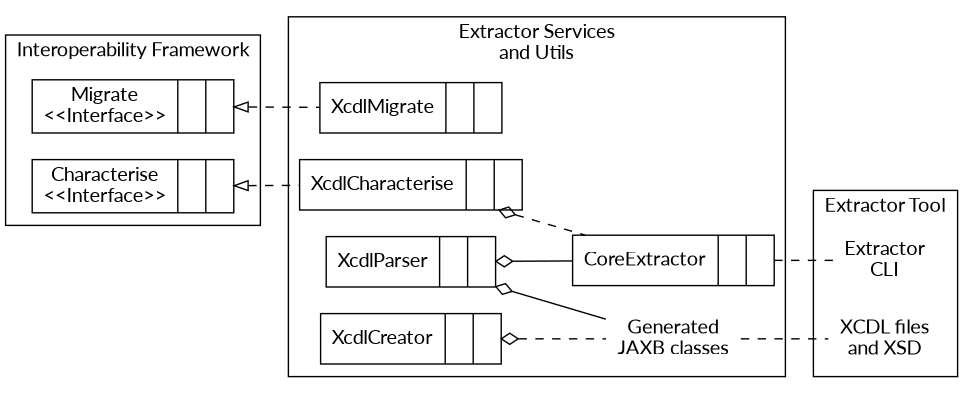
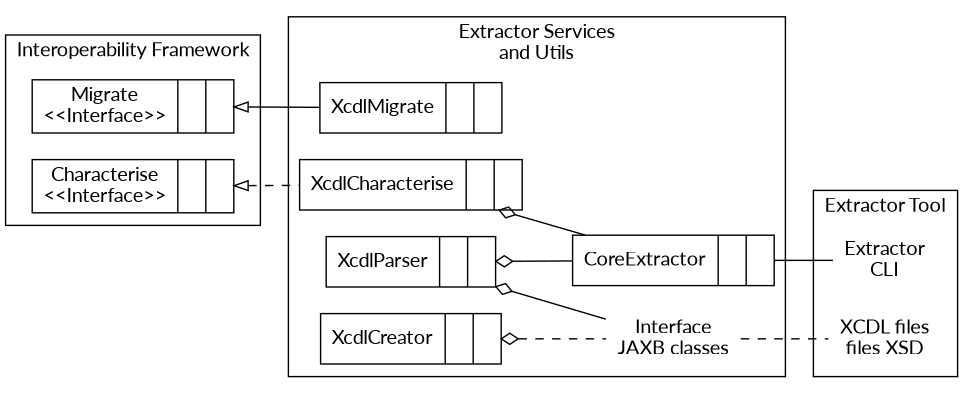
edge "XcdlMigrate" -> "Migrate": style dashed -> solid
edge "CoreExtractor" -> "XcdlCharacterise": style dashed -> solid
edge "CoreExtractor" -- "Extractor CLI": style dashed -> solid
node "Generated JAXB classes": label "Generated JAXB classes" -> "Interface JAXB classes"
node "XCDL files and XSD": label "XCDL files and XSD" -> "XCDL files files XSD"
